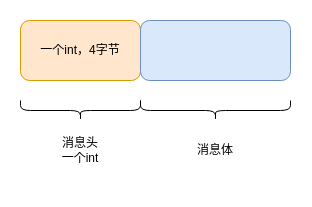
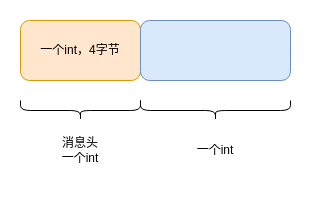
node "消息体": label "消息体" -> "一个int"
